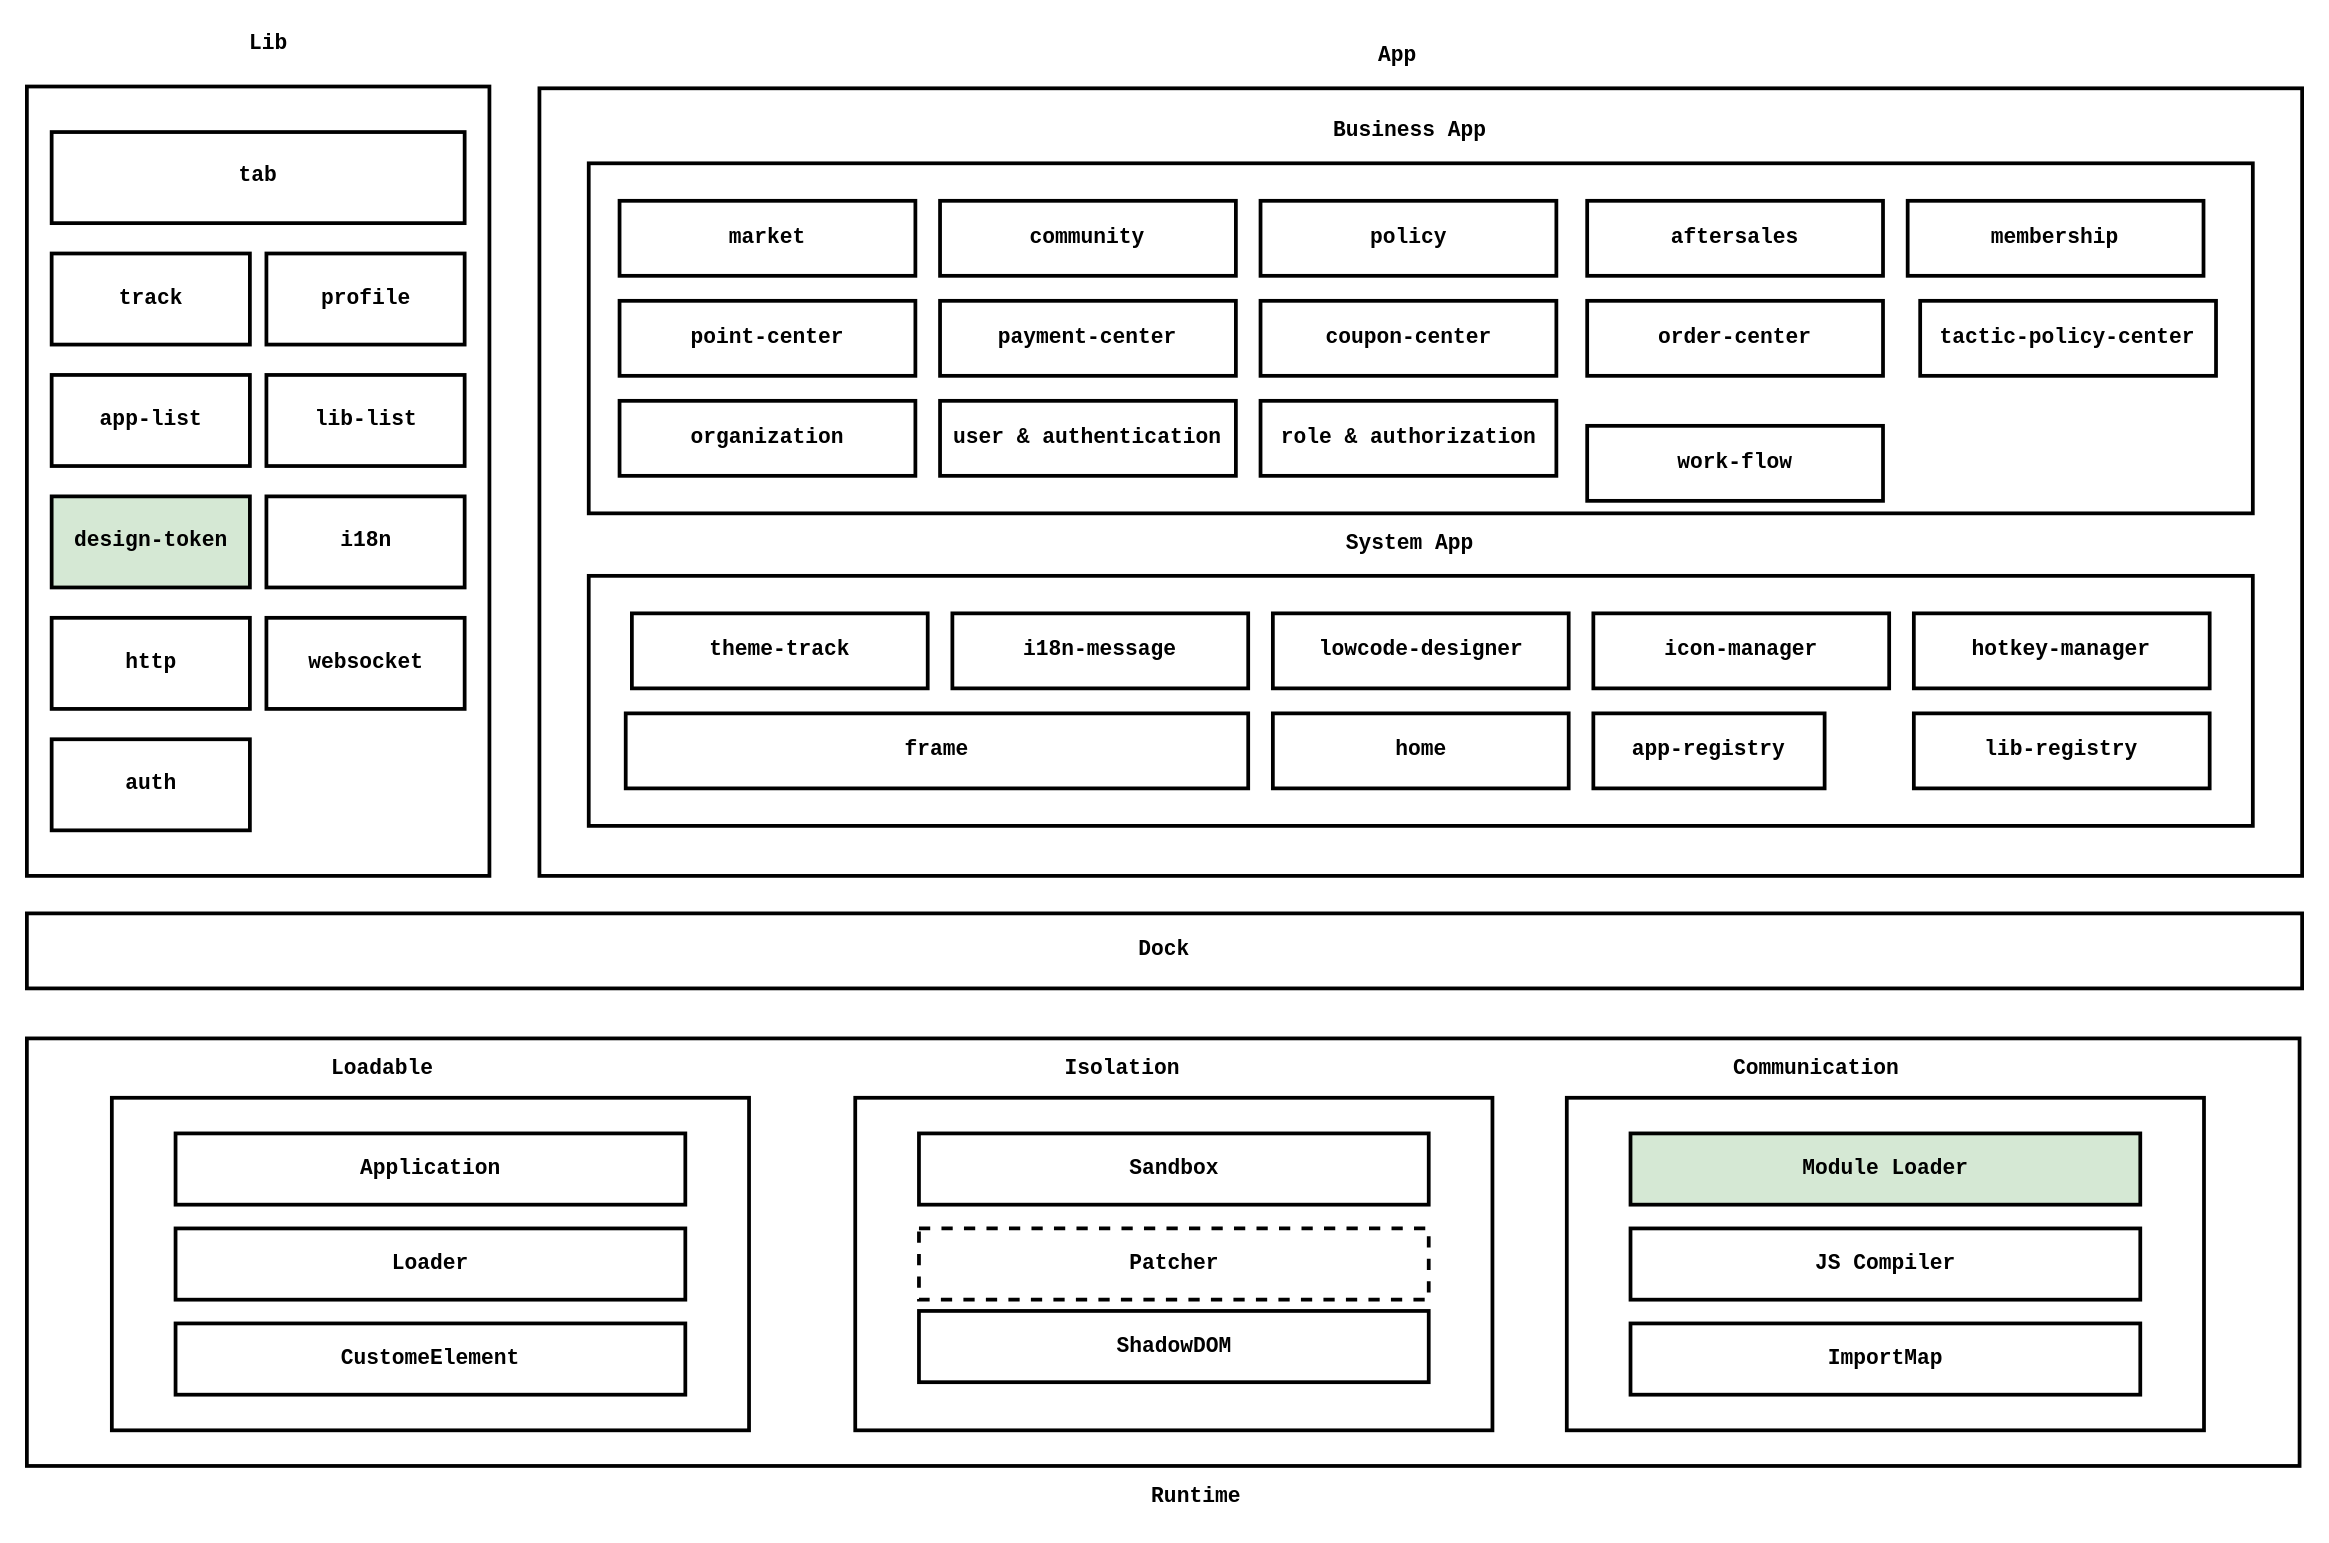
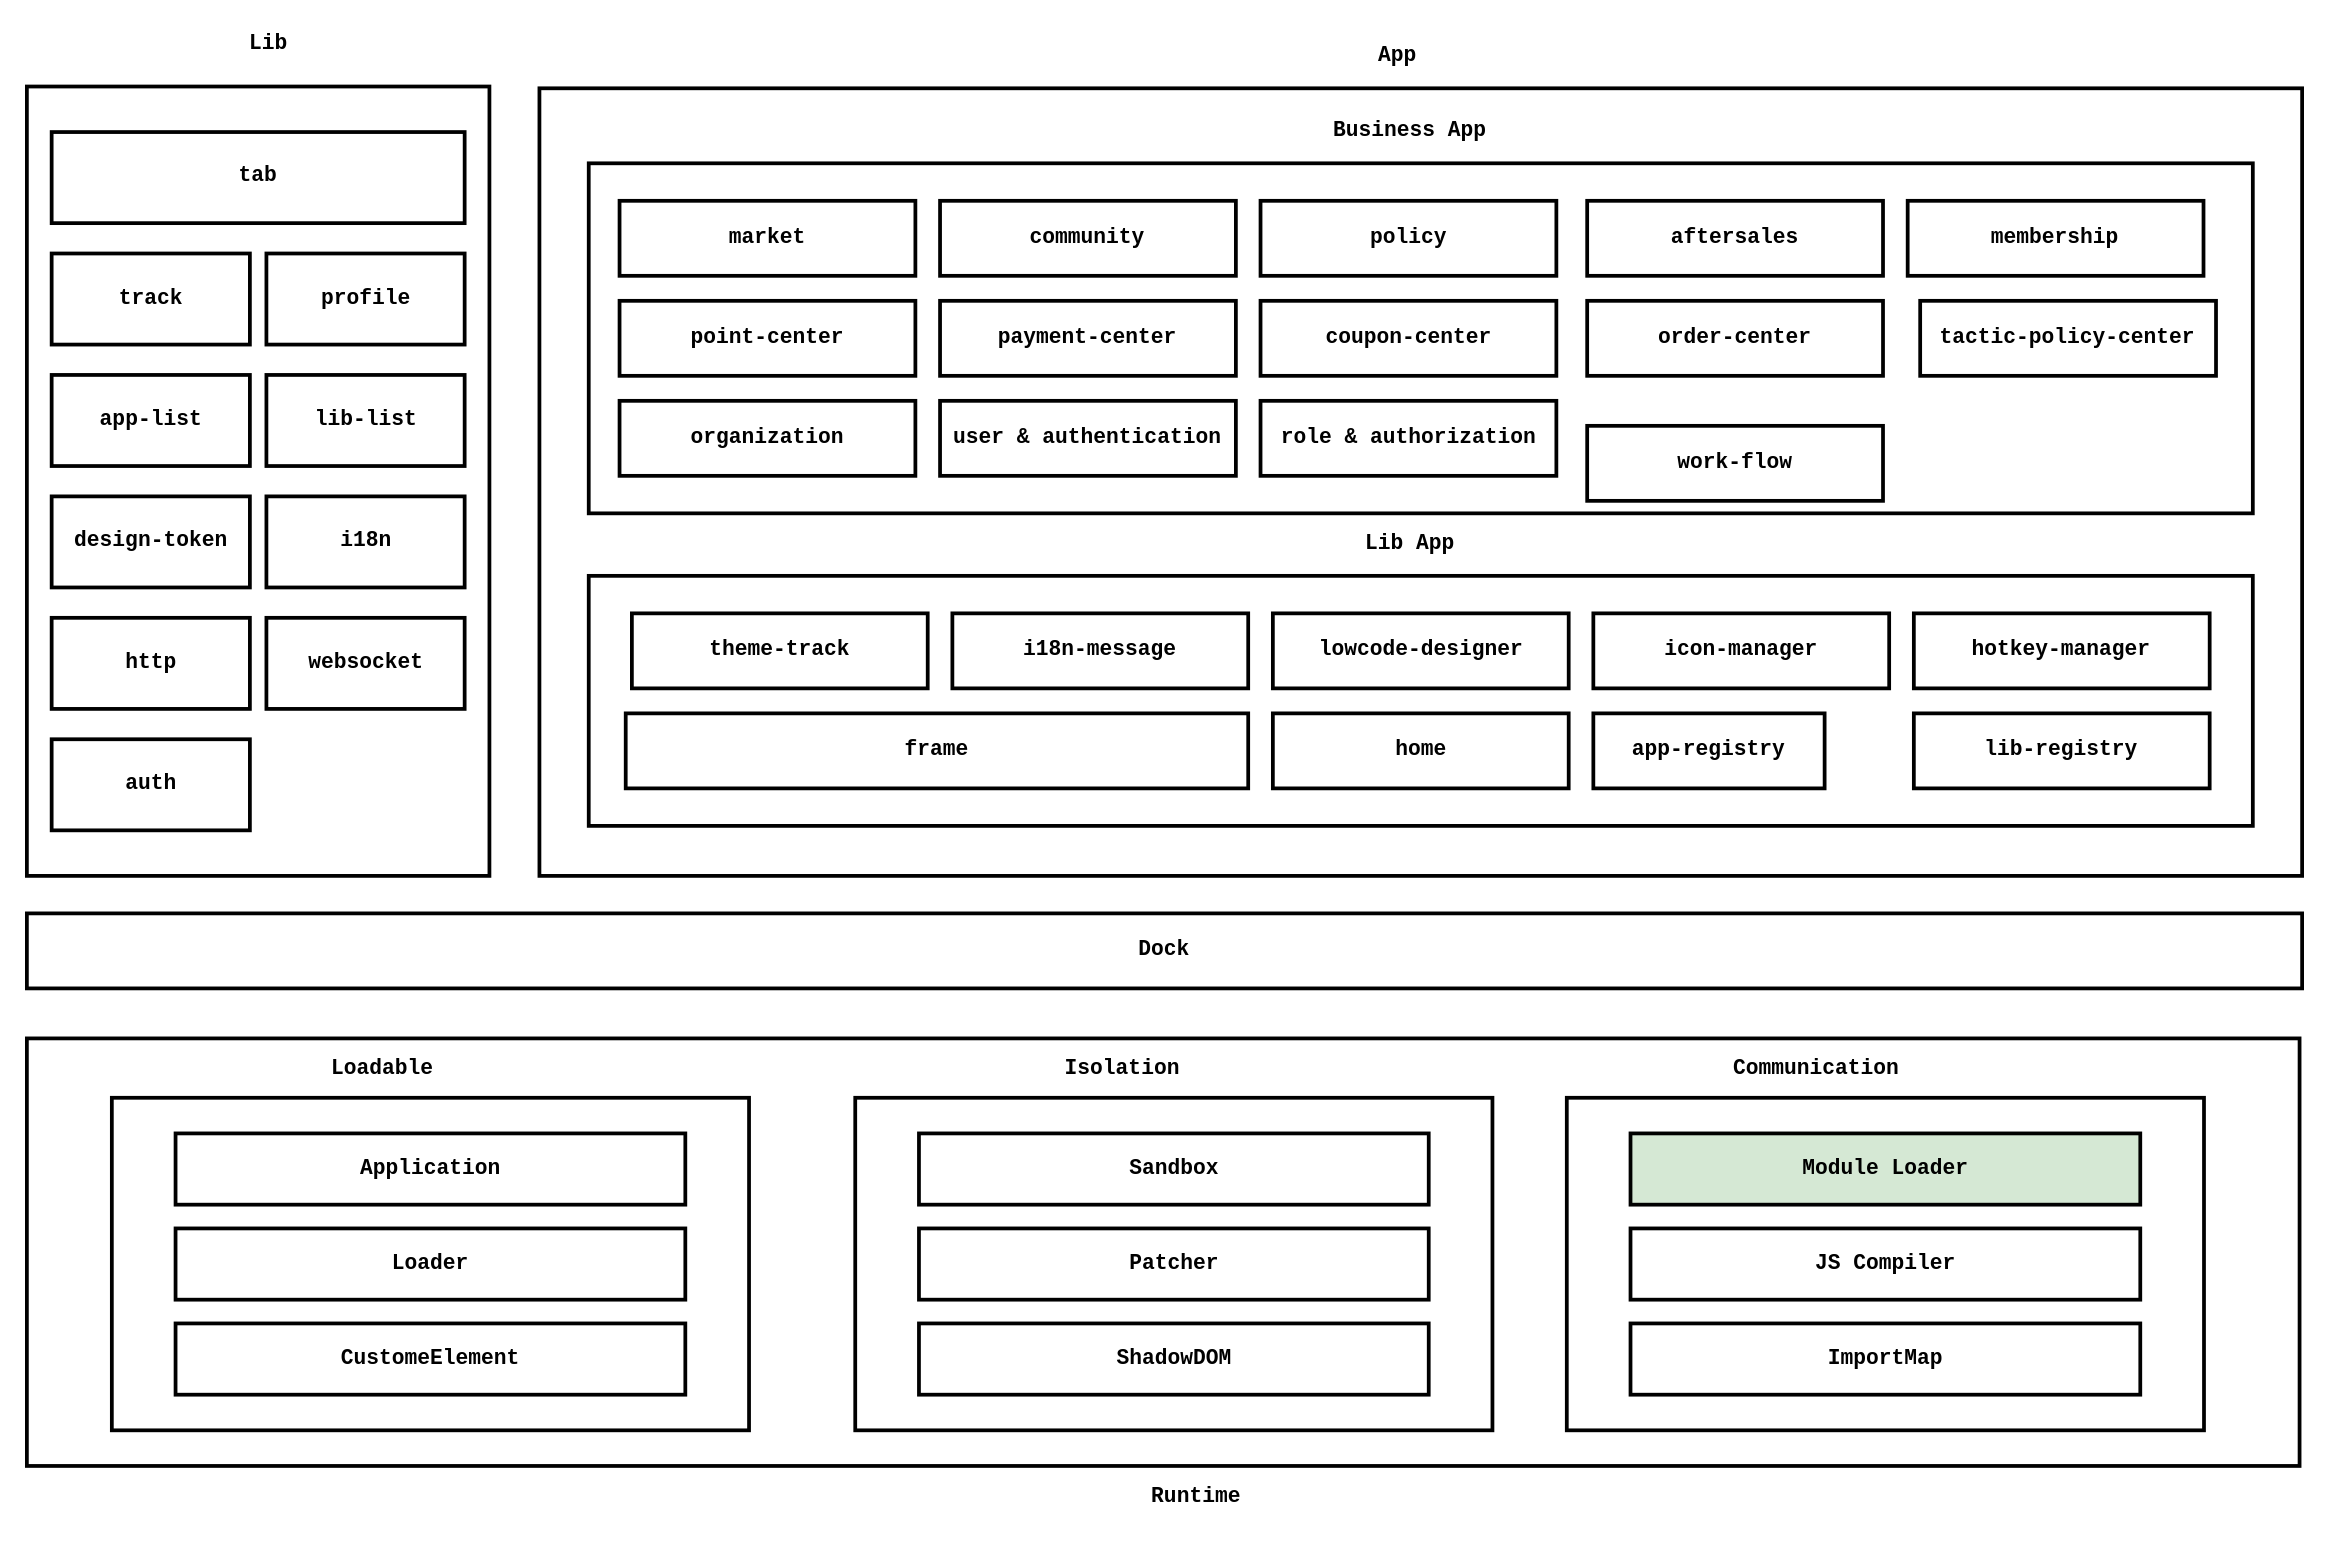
node "design-token": fillcolor #d5e8d4 -> #ffffff
node "System App": label "System App" -> "Lib App"
node "Patcher": style dashed -> solid
node "ShadowDOM": moved (1174, 1346) -> (1174, 1359)
